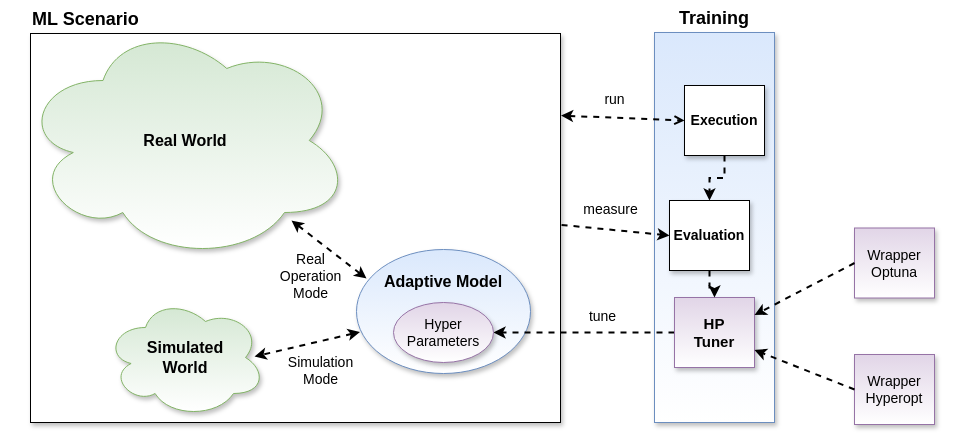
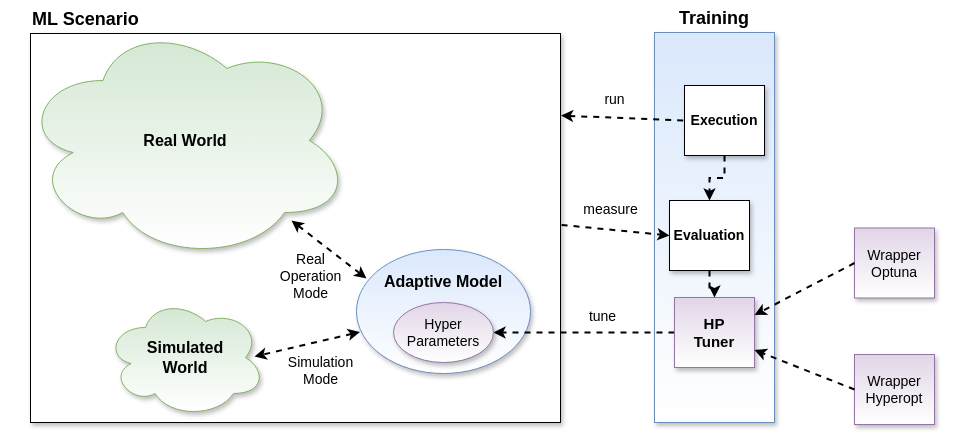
edge "Execution" -- "ML Scenario": arrowhead open -> none
